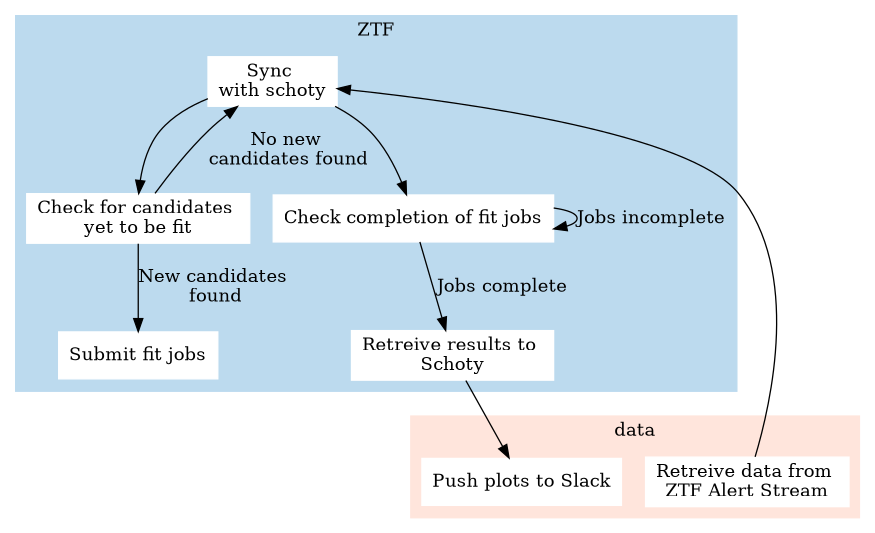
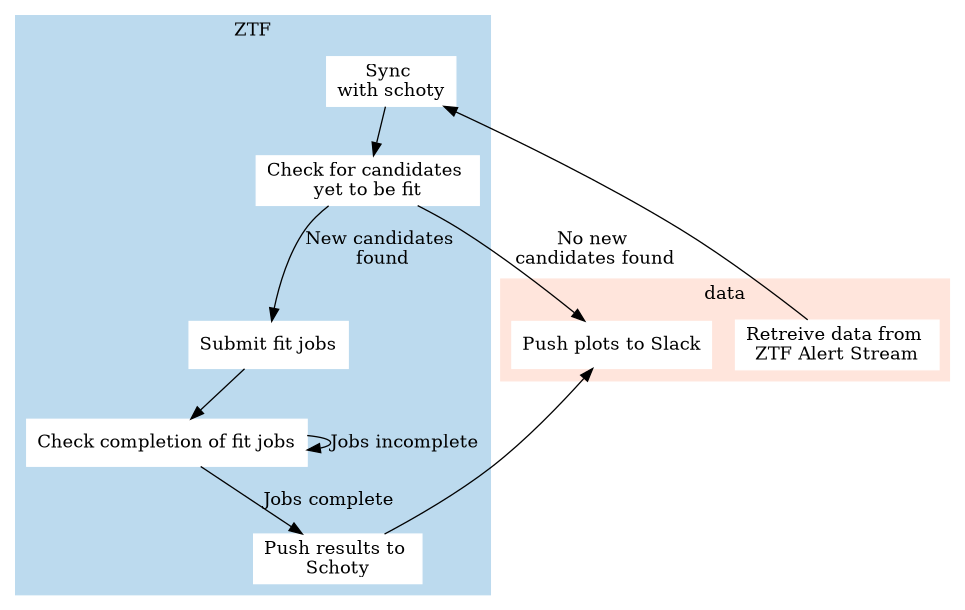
edge "Sync with schoty" -> "Check completion of fit jobs": now "Submit fit jobs" -> "Check completion of fit jobs"
edge "Check for candidates yet to be fit" -> "Sync with schoty": now "Check for candidates yet to be fit" -> "Push plots to Slack"
node "Retreive results to Schoty": label "Retreive results to Schoty" -> "Push results to Schoty"
